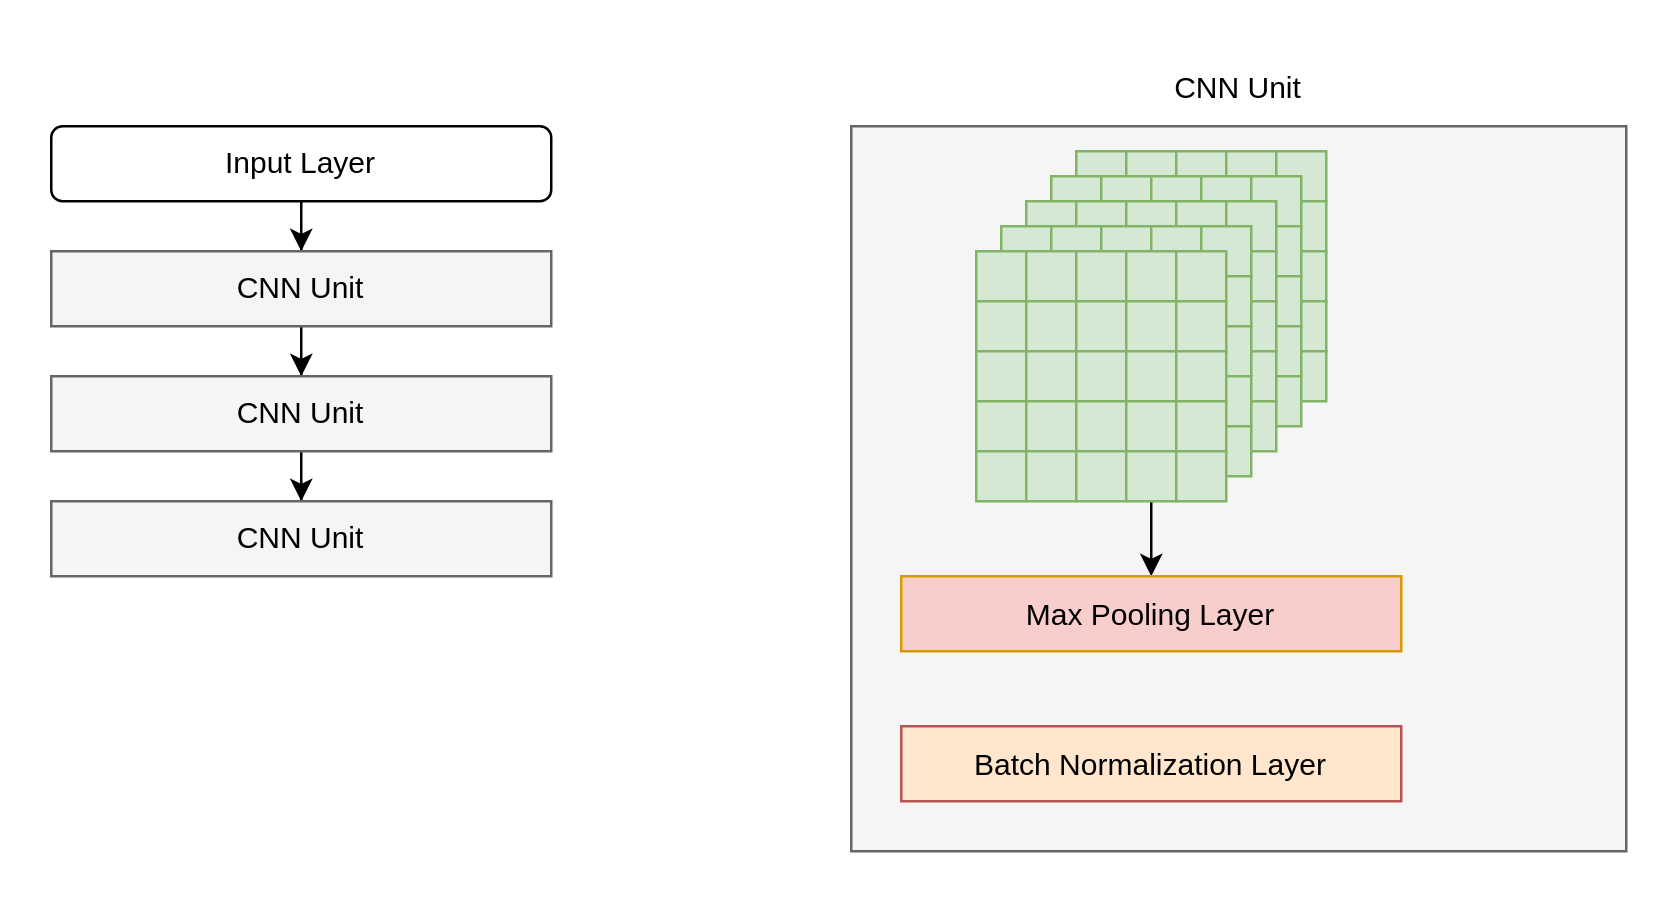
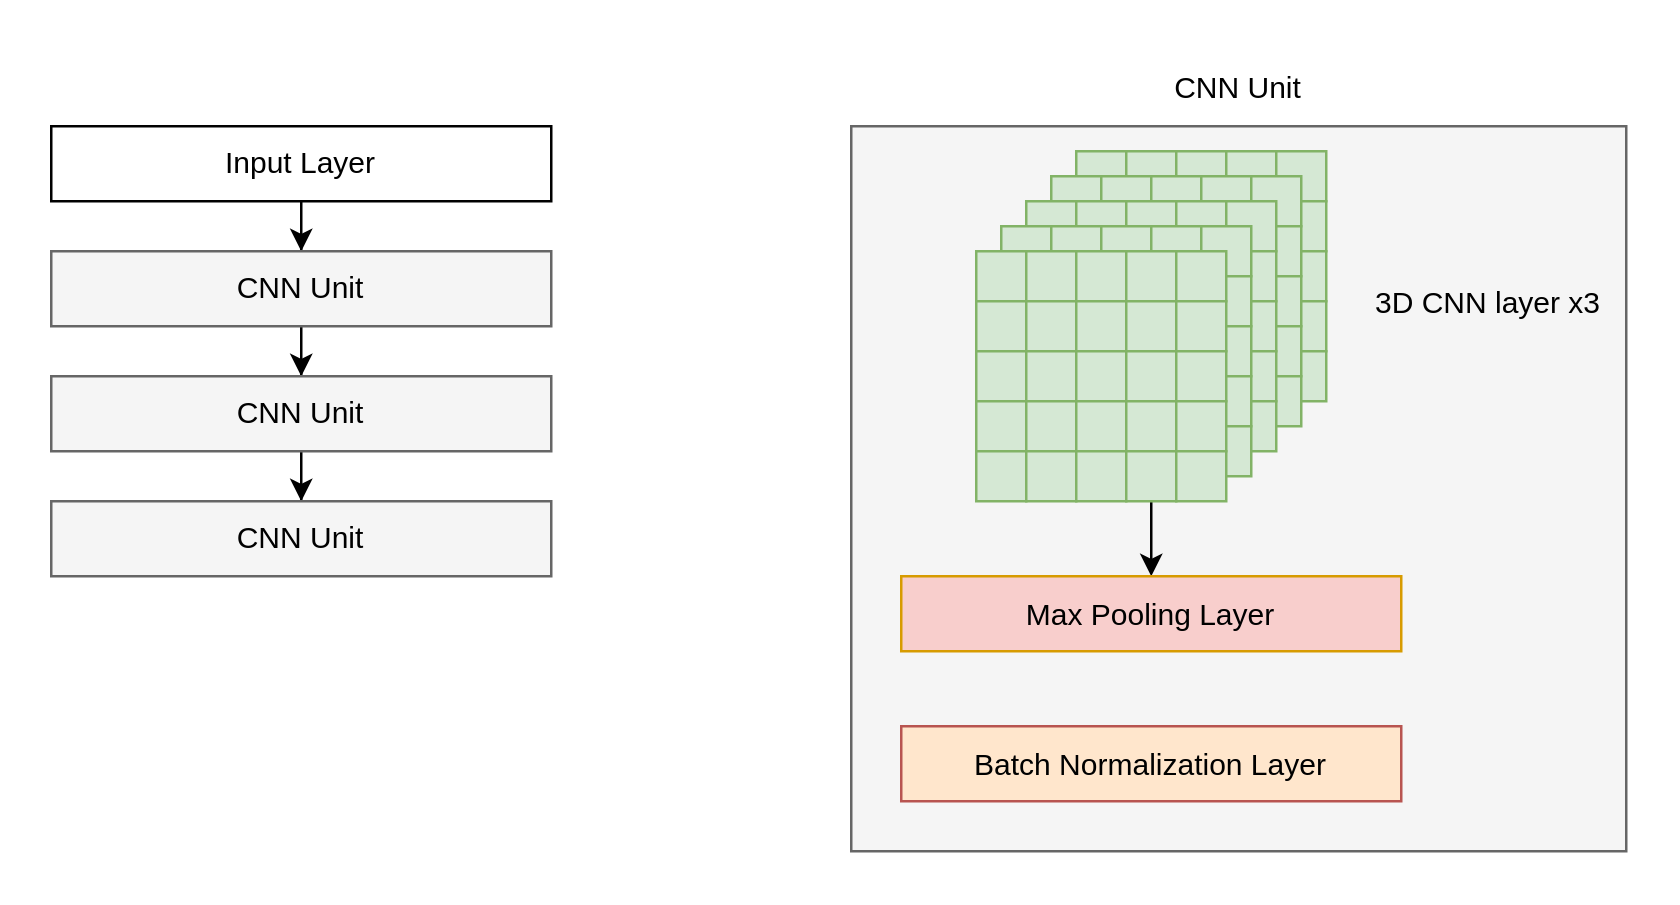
node "Input Layer": shape rounded rectangle -> rectangle
node "3D CNN layer x3": added
